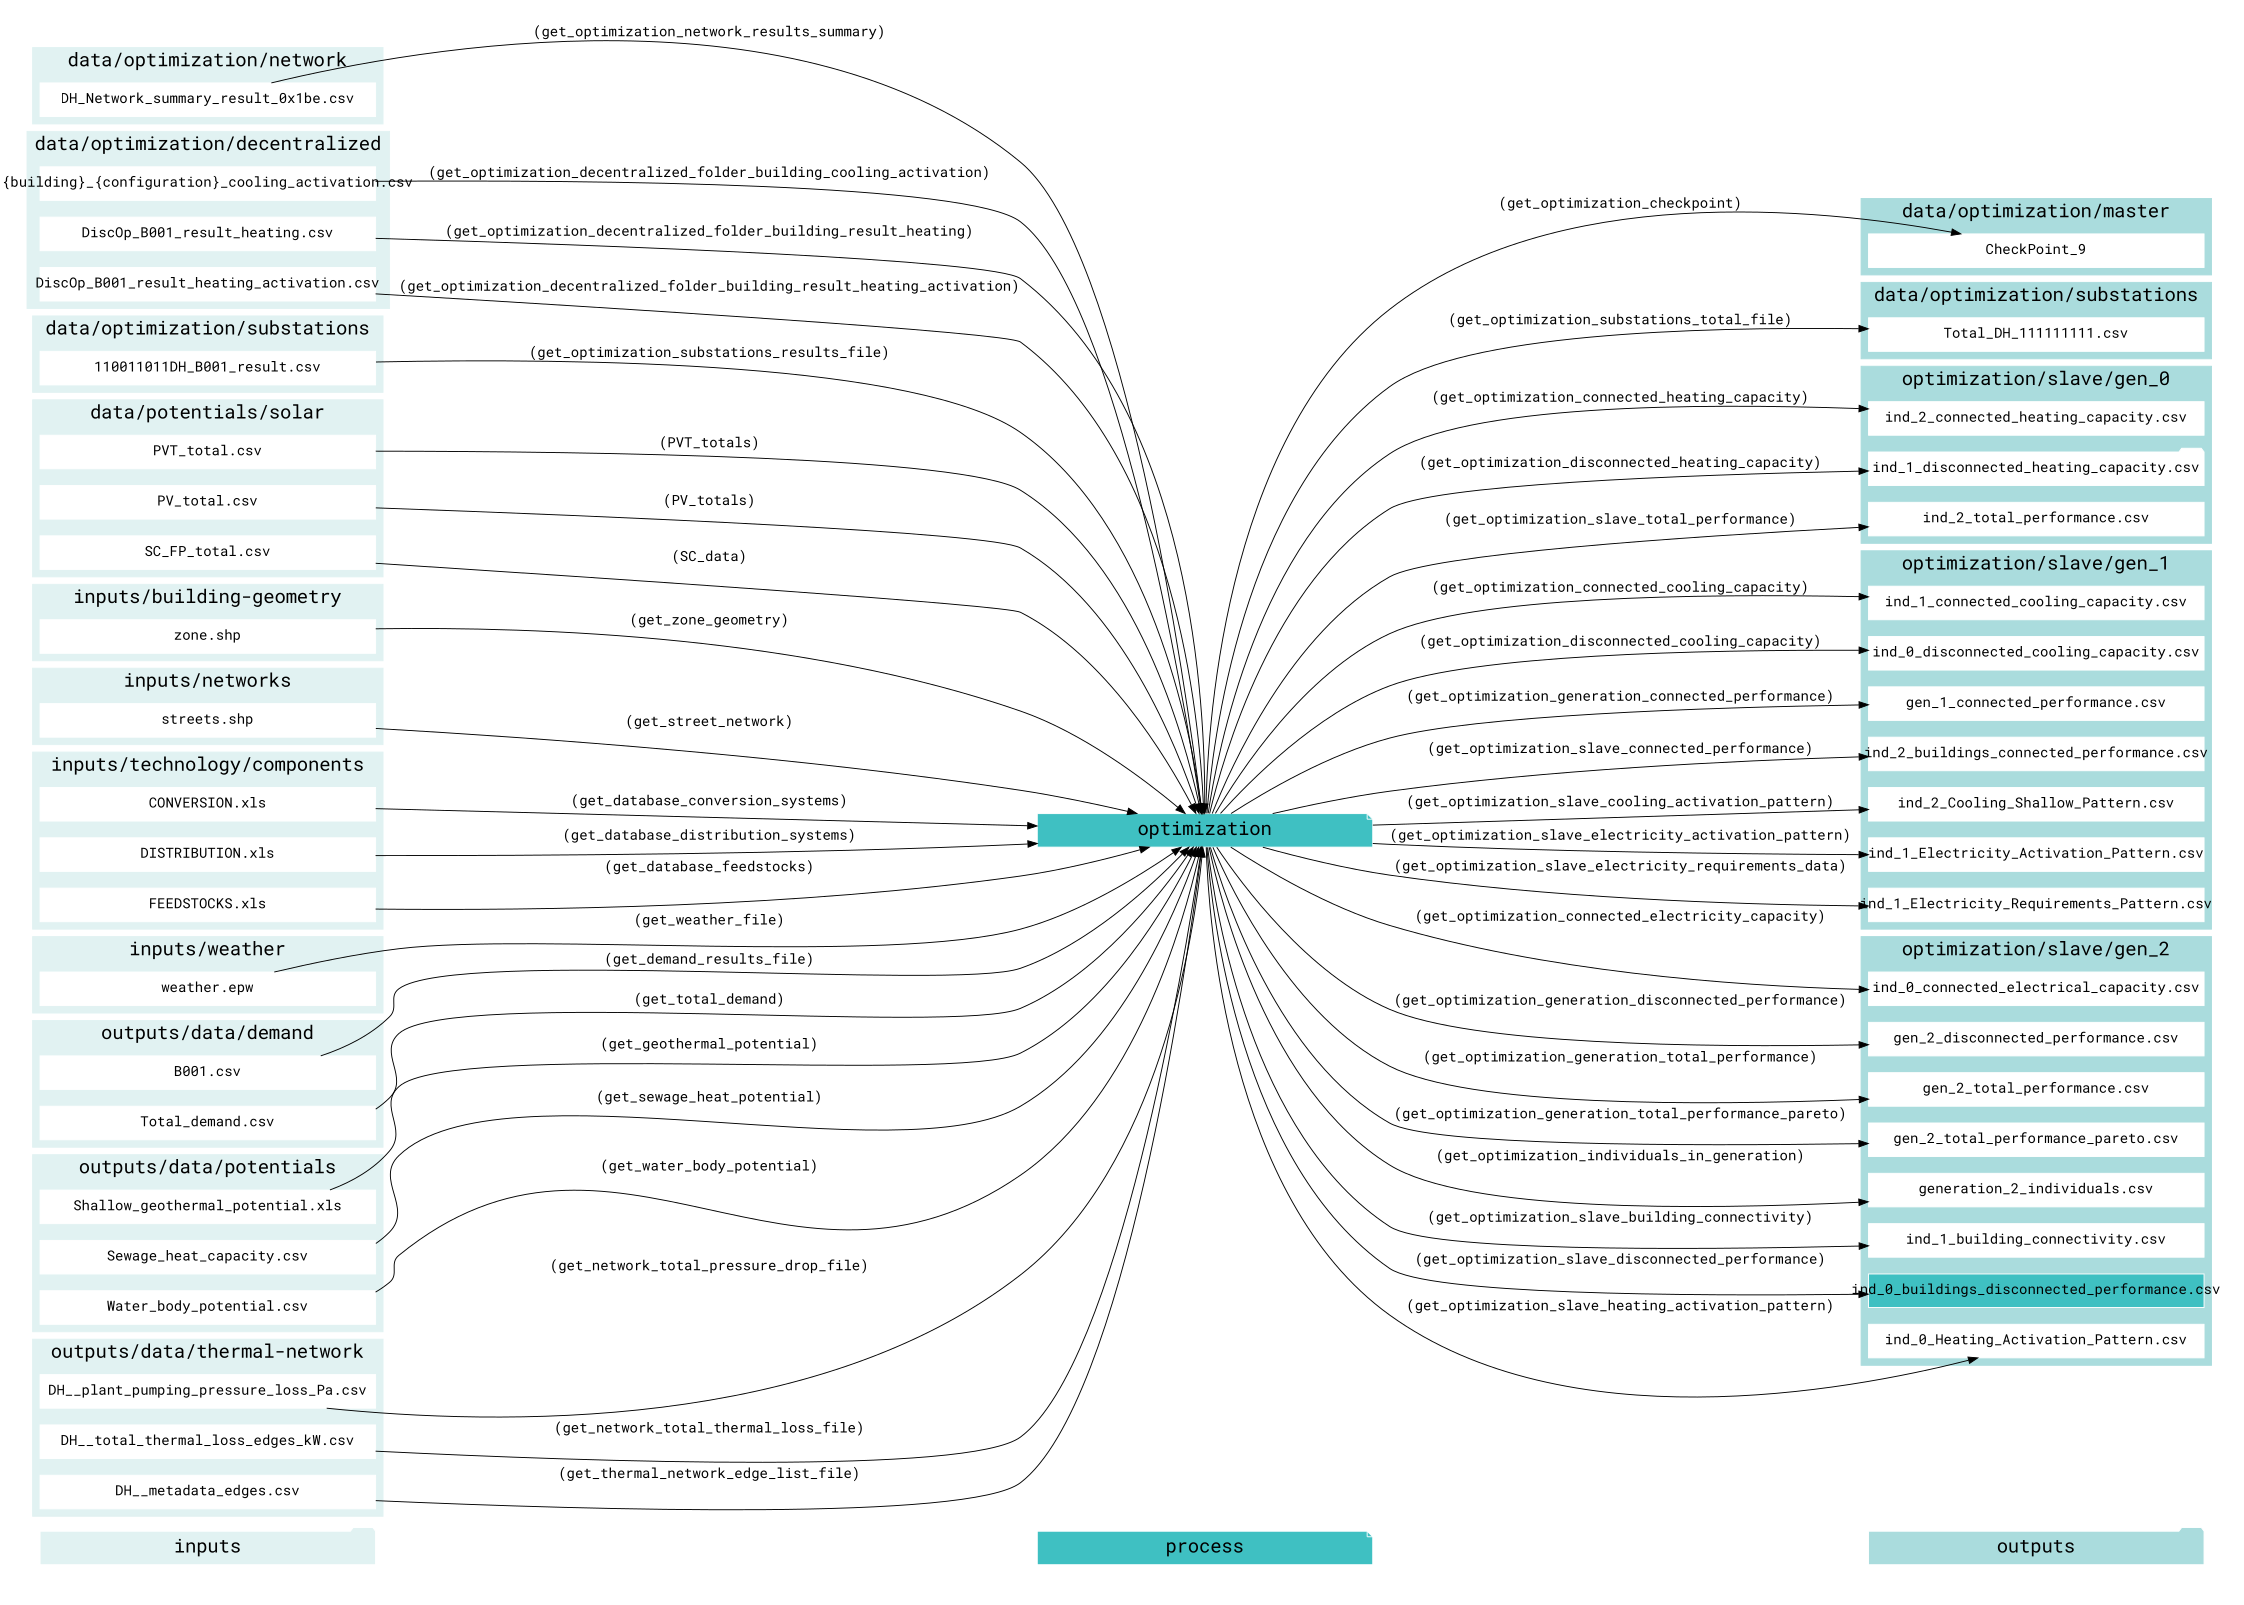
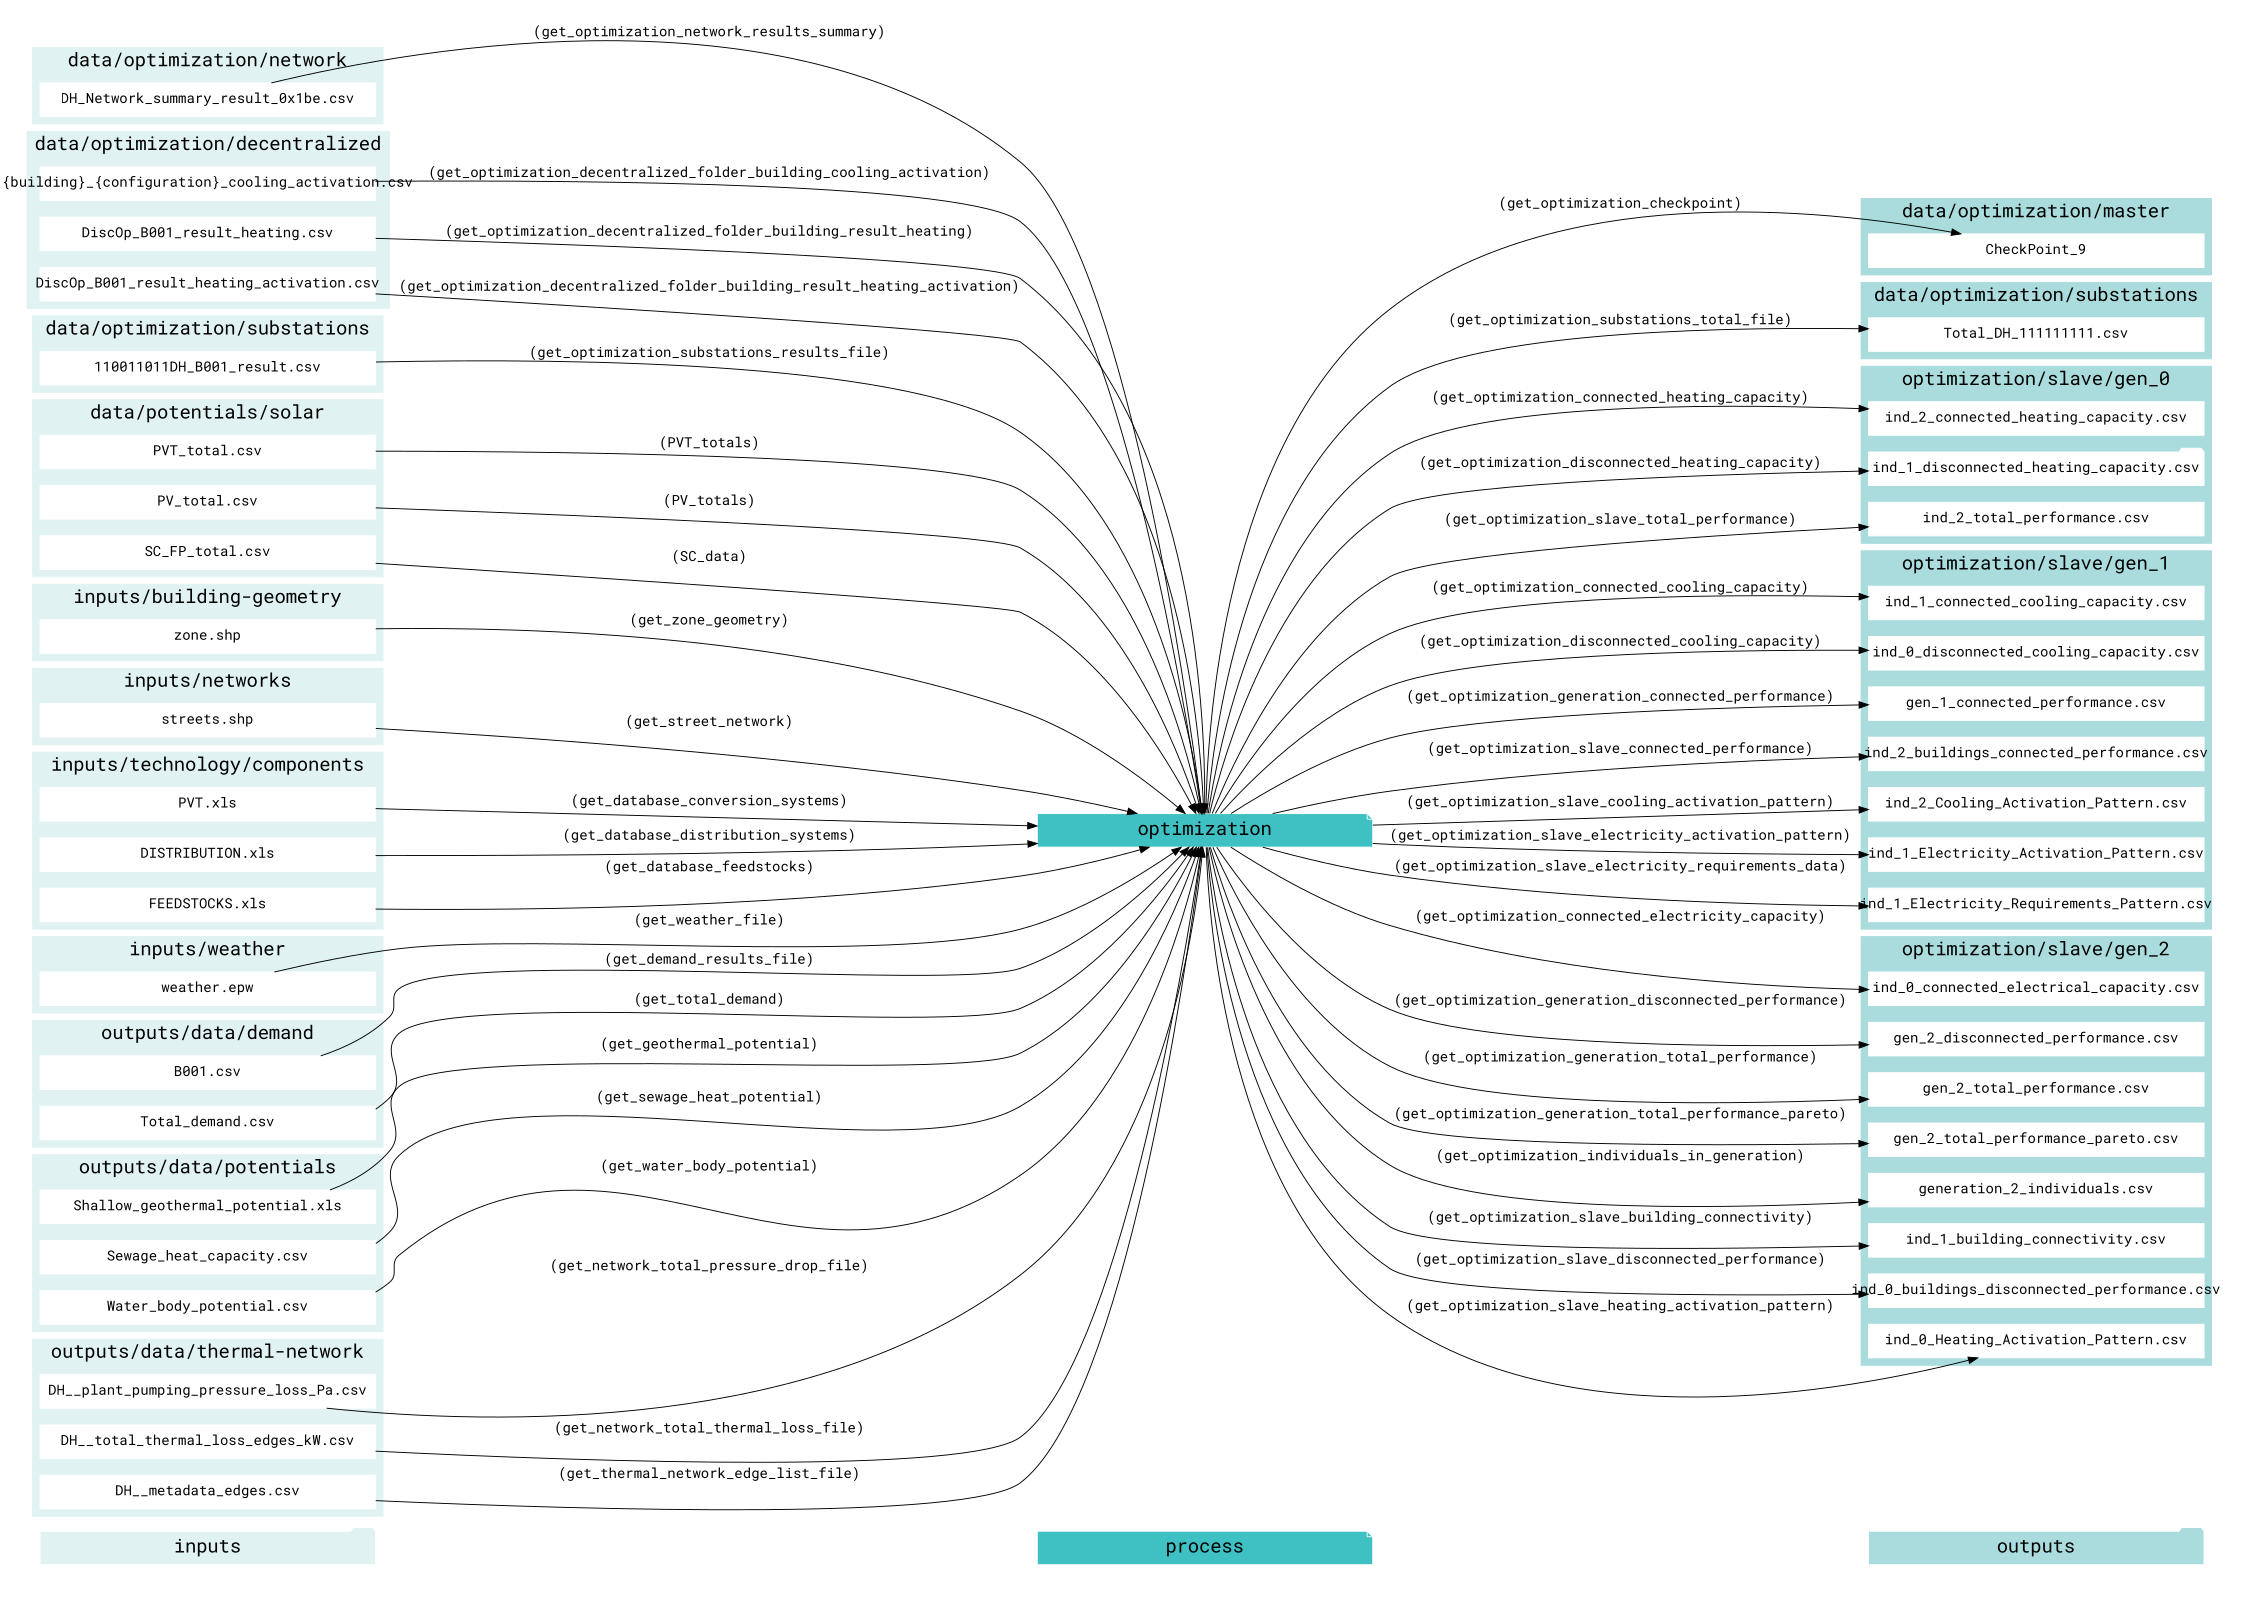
node "CONVERSION.xls": label "CONVERSION.xls" -> "PVT.xls"
node "ind_2_Cooling_Shallow_Pattern.csv": label "ind_2_Cooling_Shallow_Pattern.csv" -> "ind_2_Cooling_Activation_Pattern.csv"
node "ind_0_buildings_disconnected_performance.csv": fillcolor #3fc0c2 -> white
